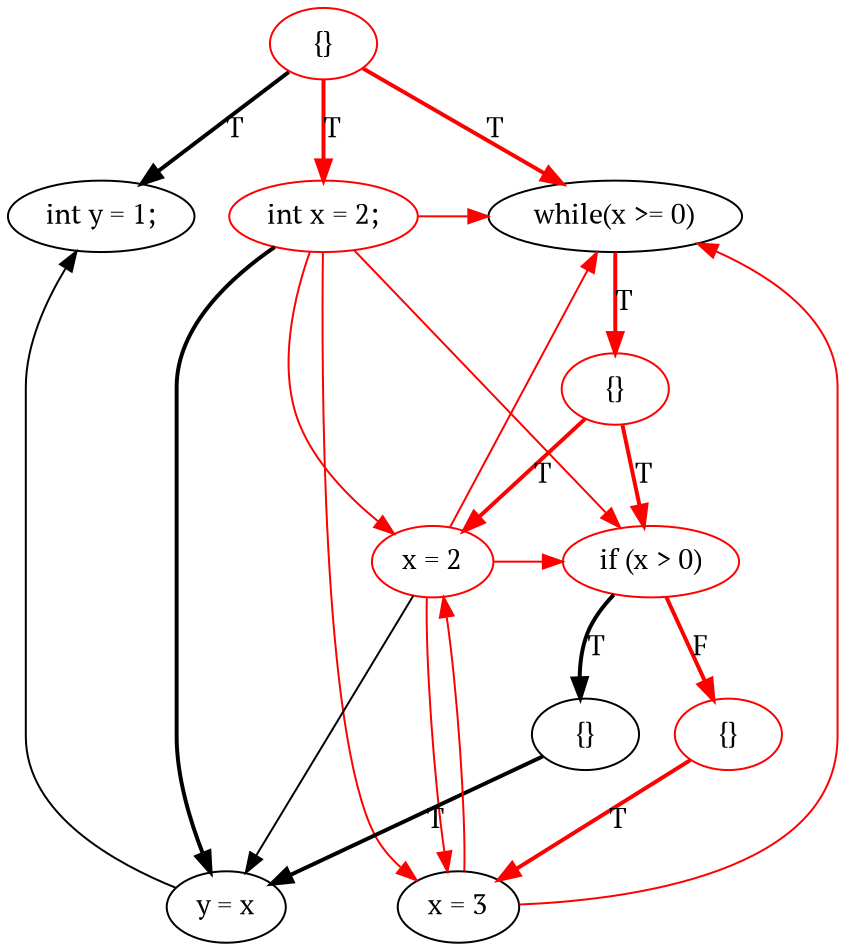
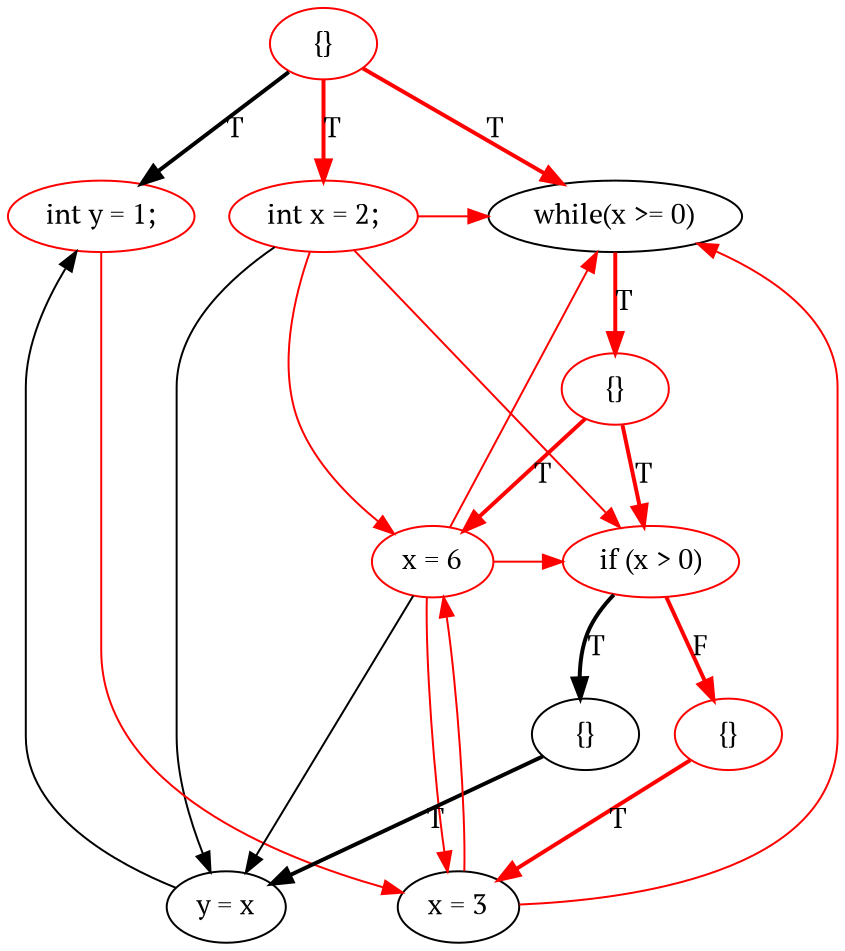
node "int y = 1;": color black -> red
edge "int x = 2;" -> "y = x": style bold -> solid
node "x = 2": label "x = 2" -> "x = 6"
edge "int x = 2;" -> "x = 3": now "int y = 1;" -> "x = 3"
